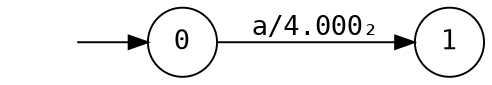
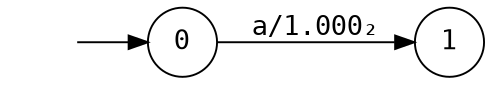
edge "0" -> "1": label "a/4.000₂" -> "a/1.000₂"
